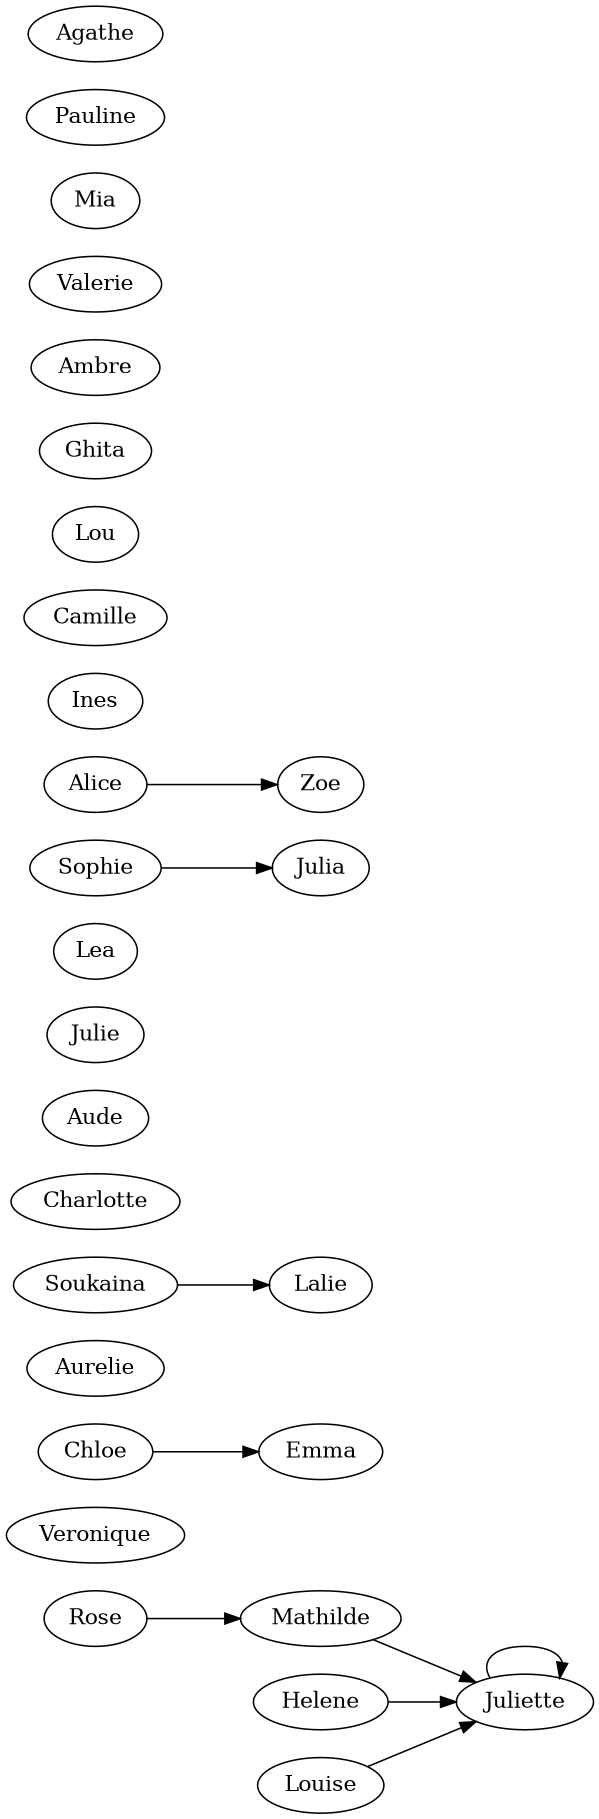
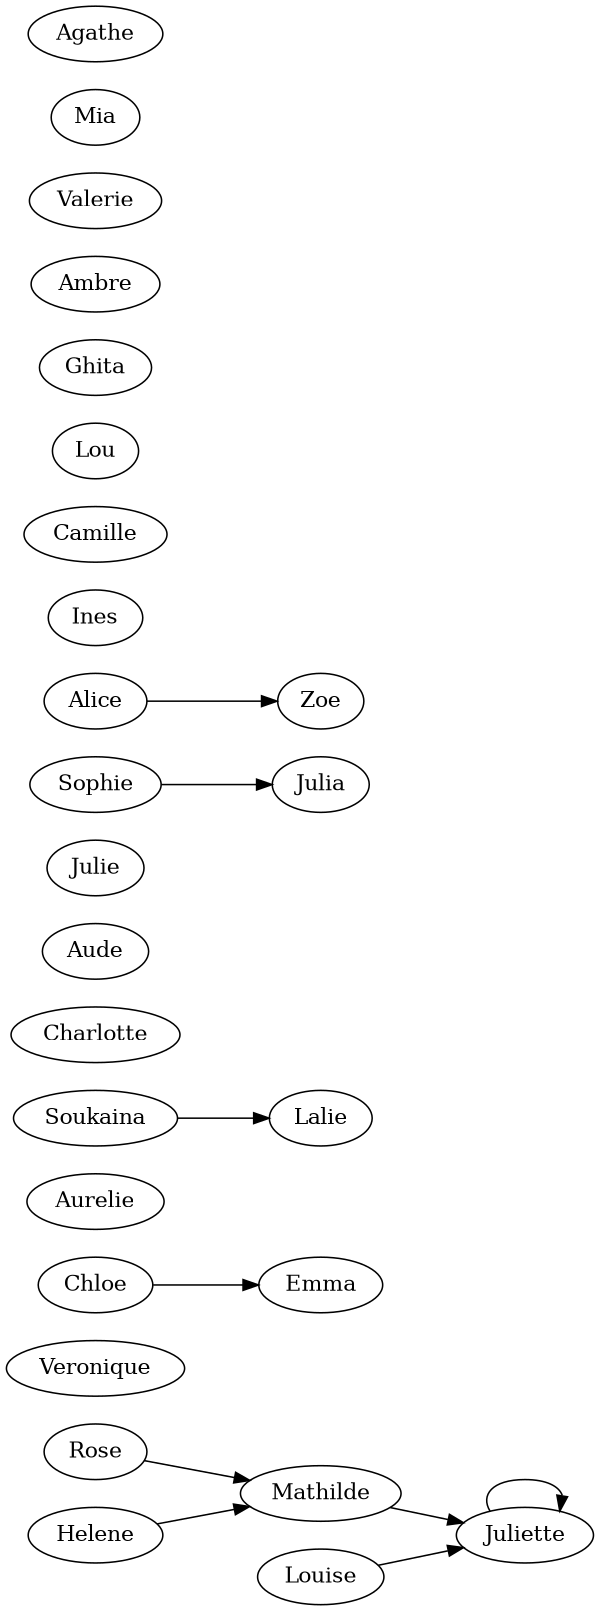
node "Pauline": removed
node "Lea": removed
edge "Helene" -> "Juliette": now "Helene" -> "Mathilde"
